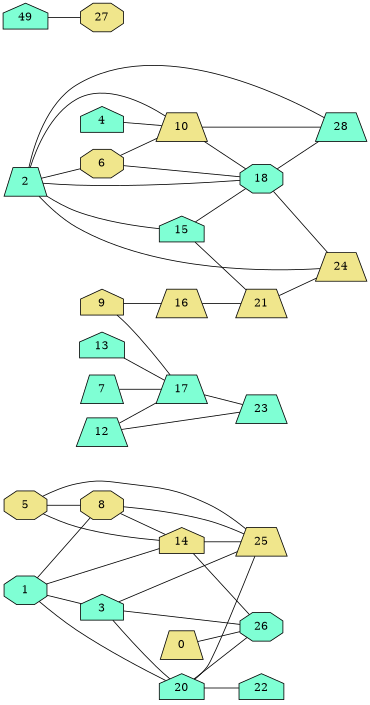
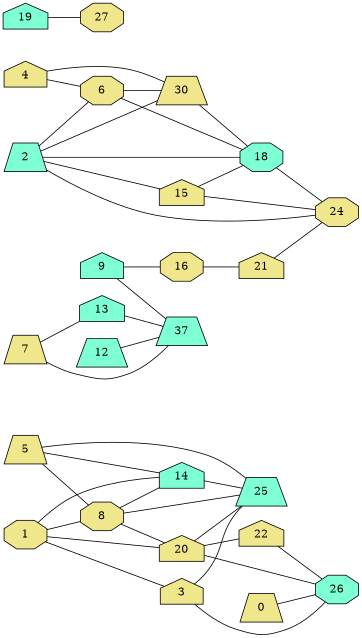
node "49": label "49" -> "19"
edge "4" -- "6": added
node "4": fillcolor aquamarine -> khaki
node "10": label "10" -> "30"
node "28": removed
node "15": fillcolor aquamarine -> khaki
edge "15" -- "21": now "15" -- "24"
node "24": shape trapezium -> octagon
node "9": fillcolor khaki -> aquamarine
node "16": shape trapezium -> octagon
node "21": shape trapezium -> house
edge "13" -- "7": added
node "7": fillcolor aquamarine -> khaki
node "17": label "17" -> "37"
node "23": removed
node "5": shape octagon -> trapezium
node "14": fillcolor khaki -> aquamarine
node "25": fillcolor khaki -> aquamarine
edge "14" -- "26": now "22" -- "26"
node "1": fillcolor aquamarine -> khaki
node "3": fillcolor aquamarine -> khaki
edge "3" -- "20": now "8" -- "20"
node "20": fillcolor aquamarine -> khaki
node "22": fillcolor aquamarine -> khaki
